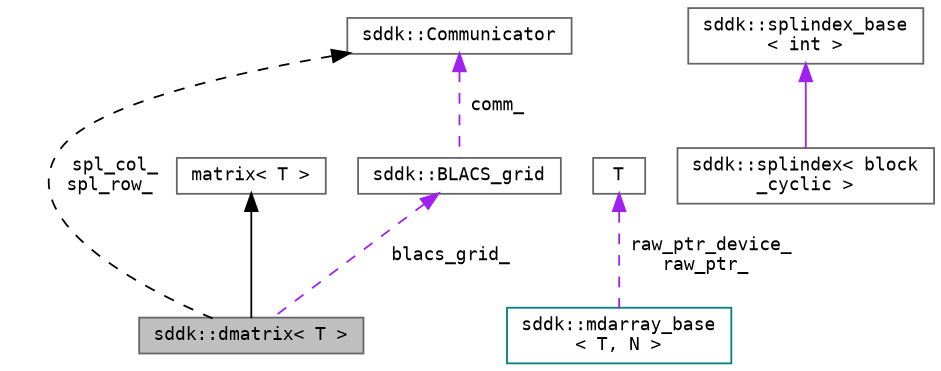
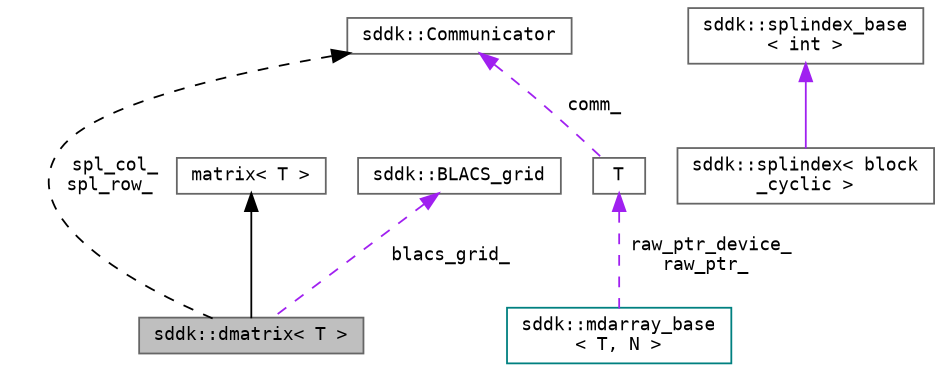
edge "sddk::BLACS_grid" -> "sddk::Communicator": now "T" -> "sddk::Communicator"
